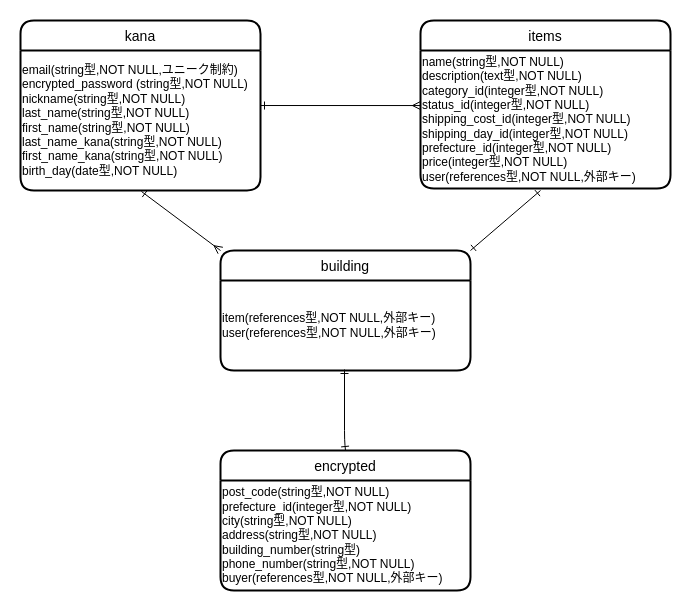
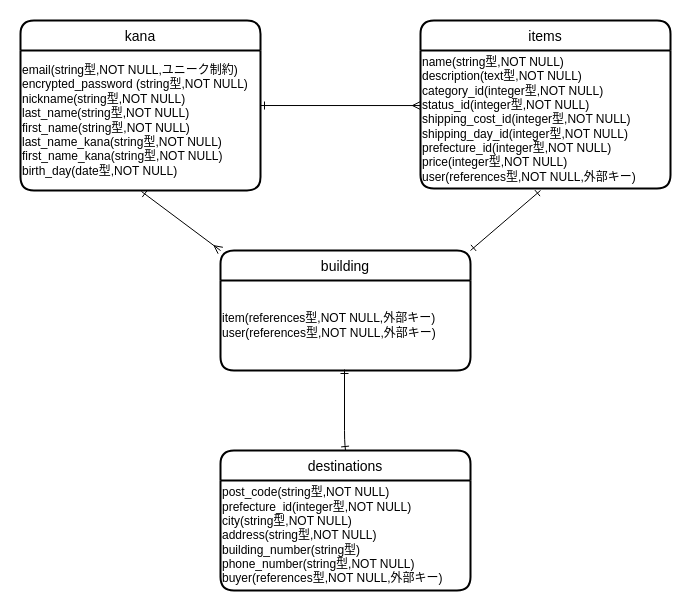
node "encrypted": label "encrypted" -> "destinations"
